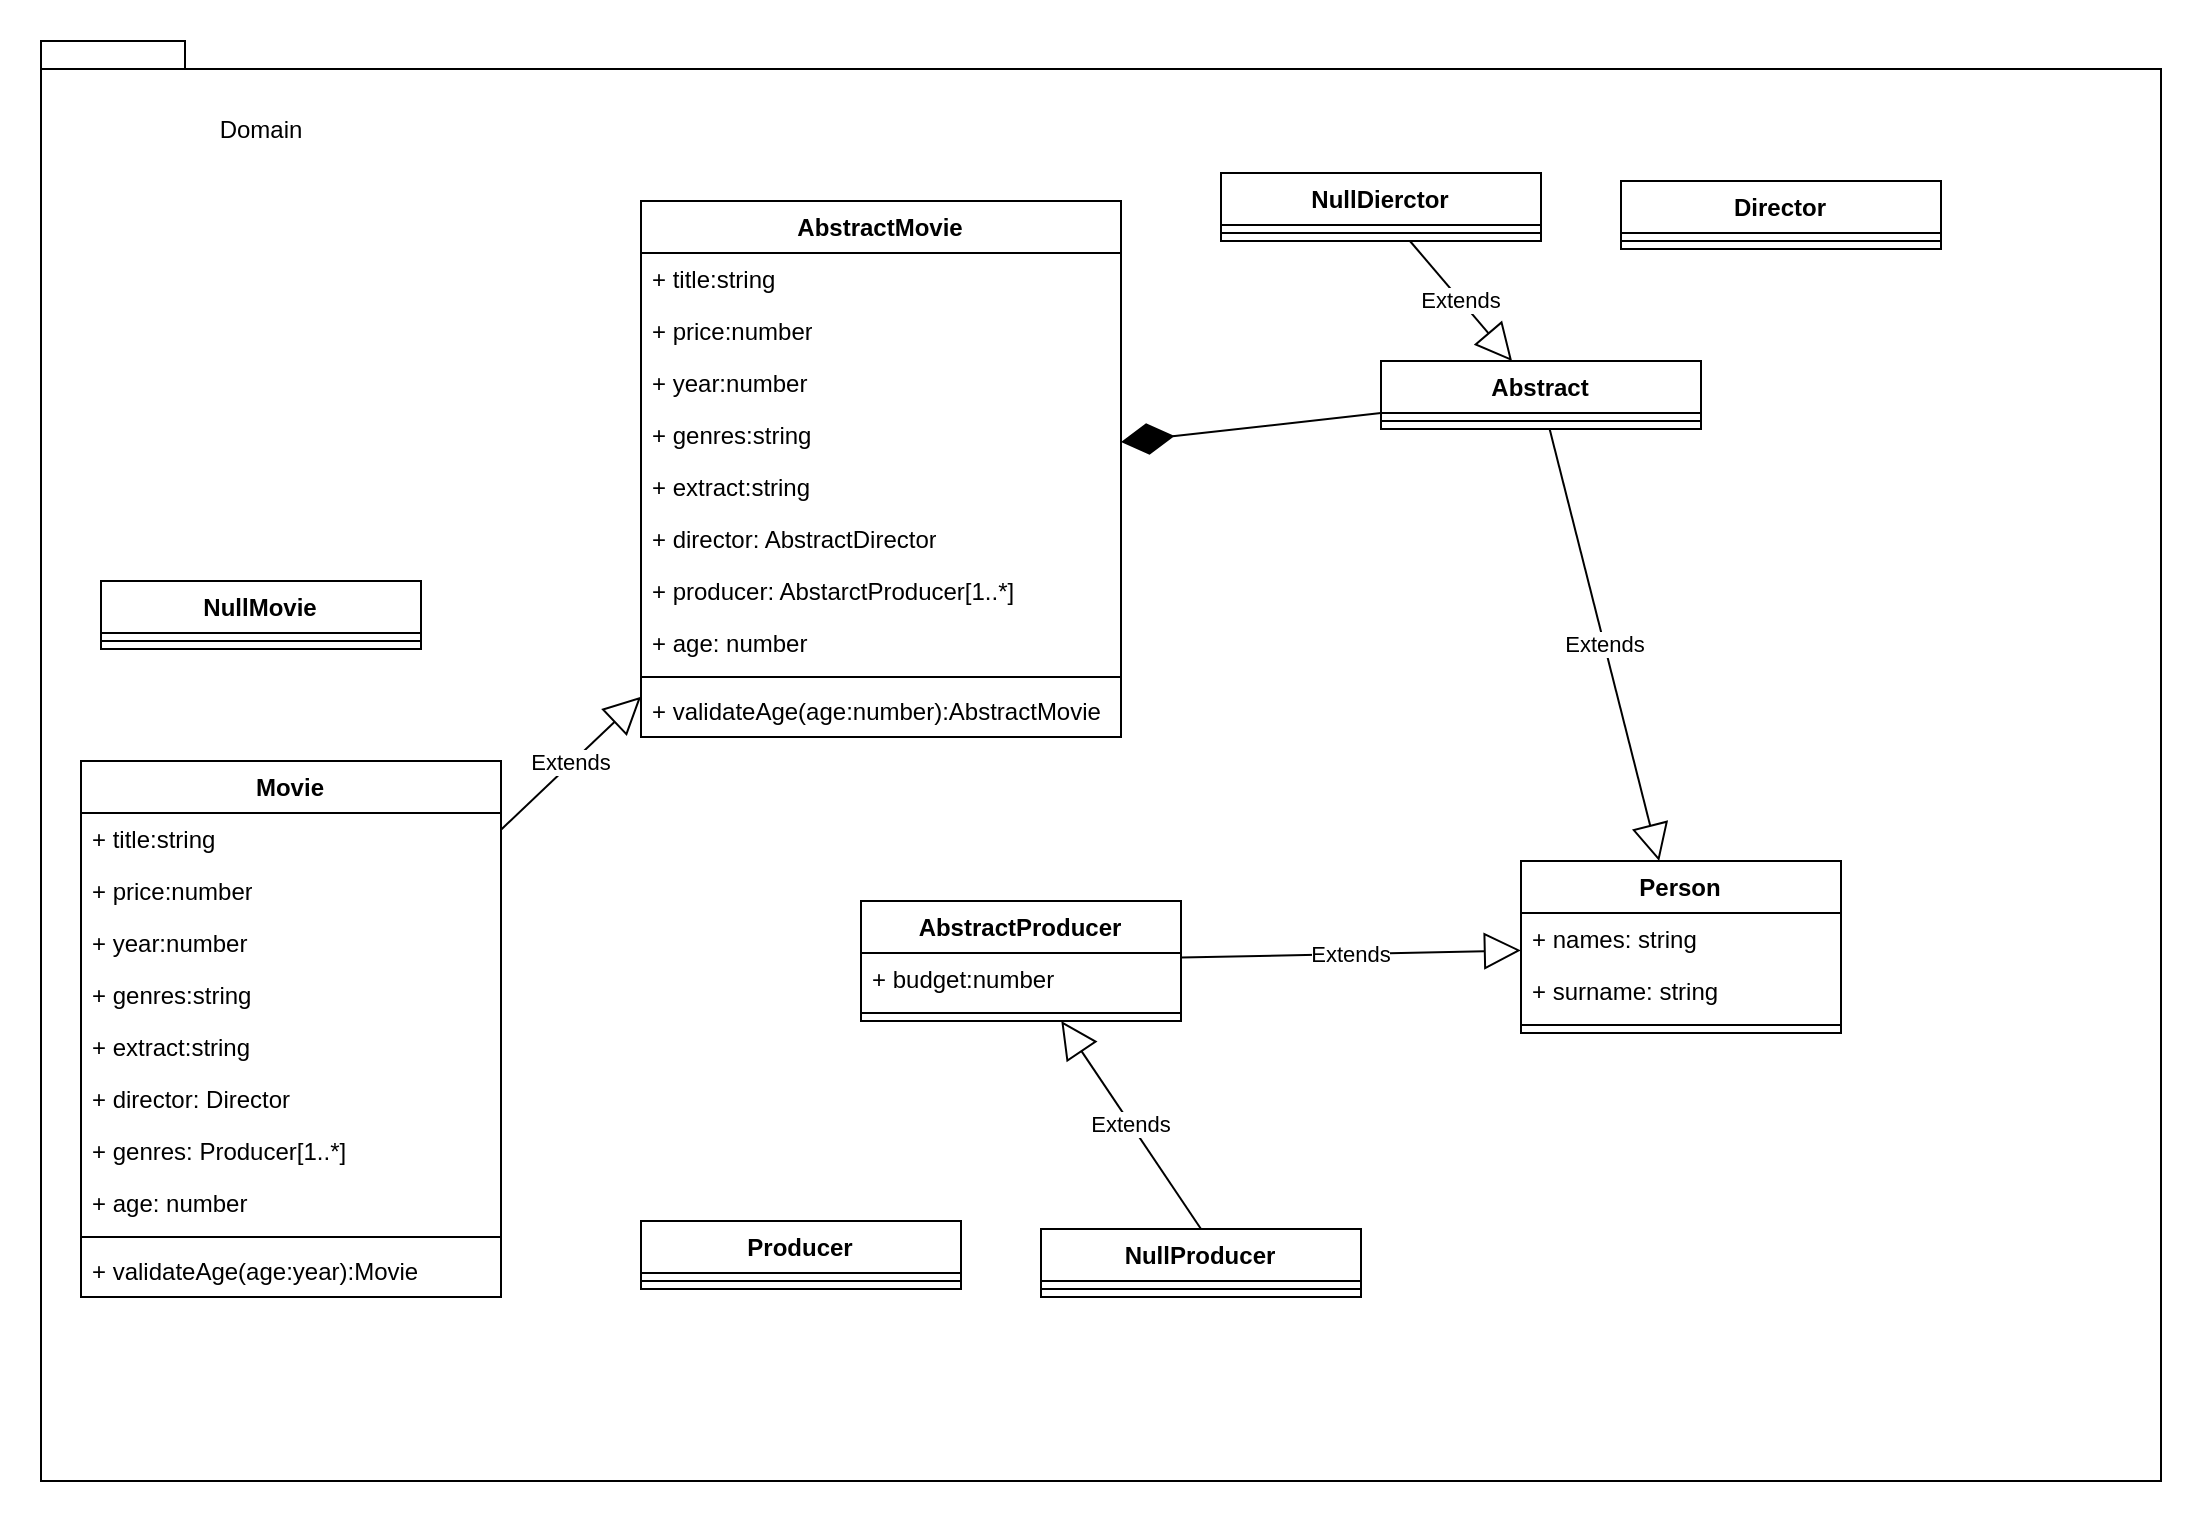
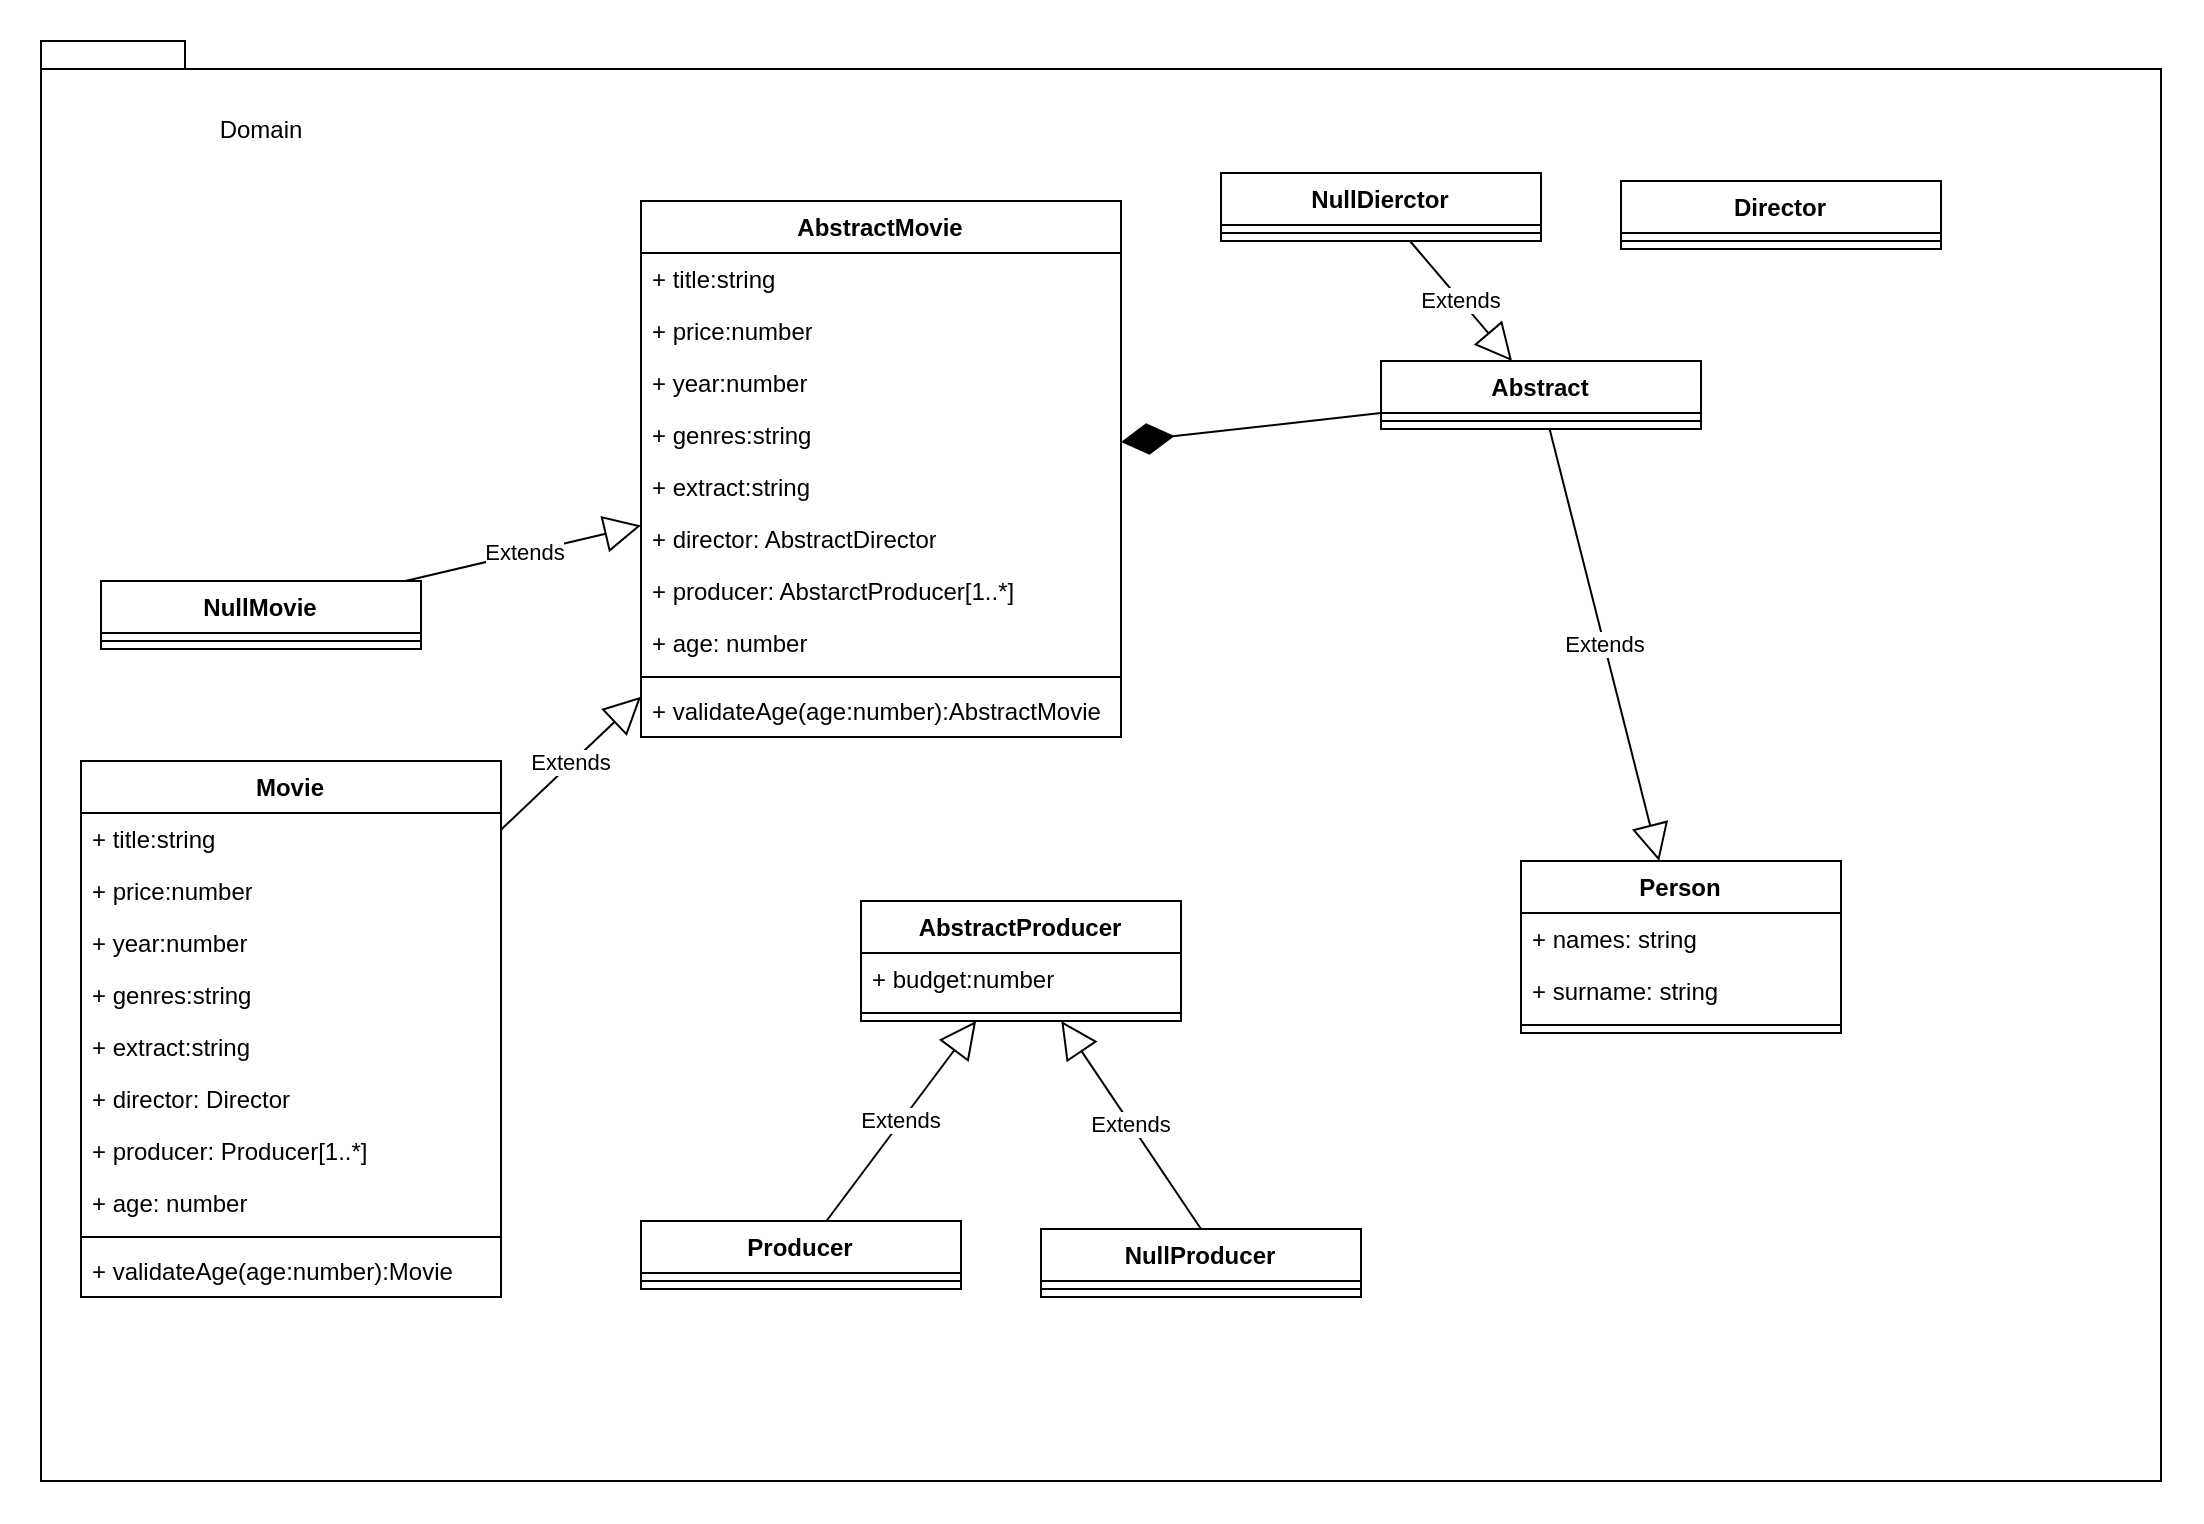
edge "NullMovie" -> "AbstractMovie": added, label "Extends"
edge "AbstractProducer" -> "Person": removed, label "Extends"
edge "Producer" -> "AbstractProducer": added, label "Extends"
node "+ genres: Producer[1..*]": label "+ genres: Producer[1..*]" -> "+ producer: Producer[1..*]"
node "+ validateAge(age:year):Movie": label "+ validateAge(age:year):Movie" -> "+ validateAge(age:number):Movie"
